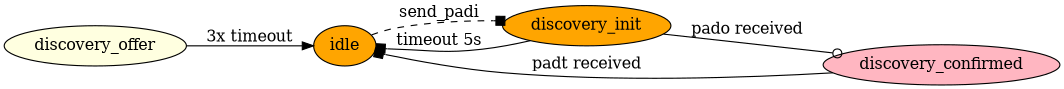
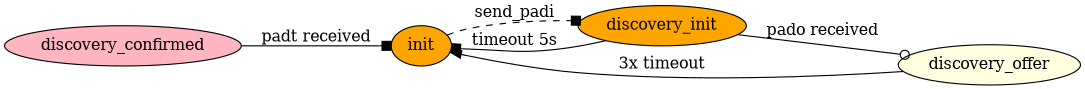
edge "discovery_init" -> "discovery_confirmed": now "discovery_init" -> "discovery_offer"
node "idle": label "idle" -> "init"
